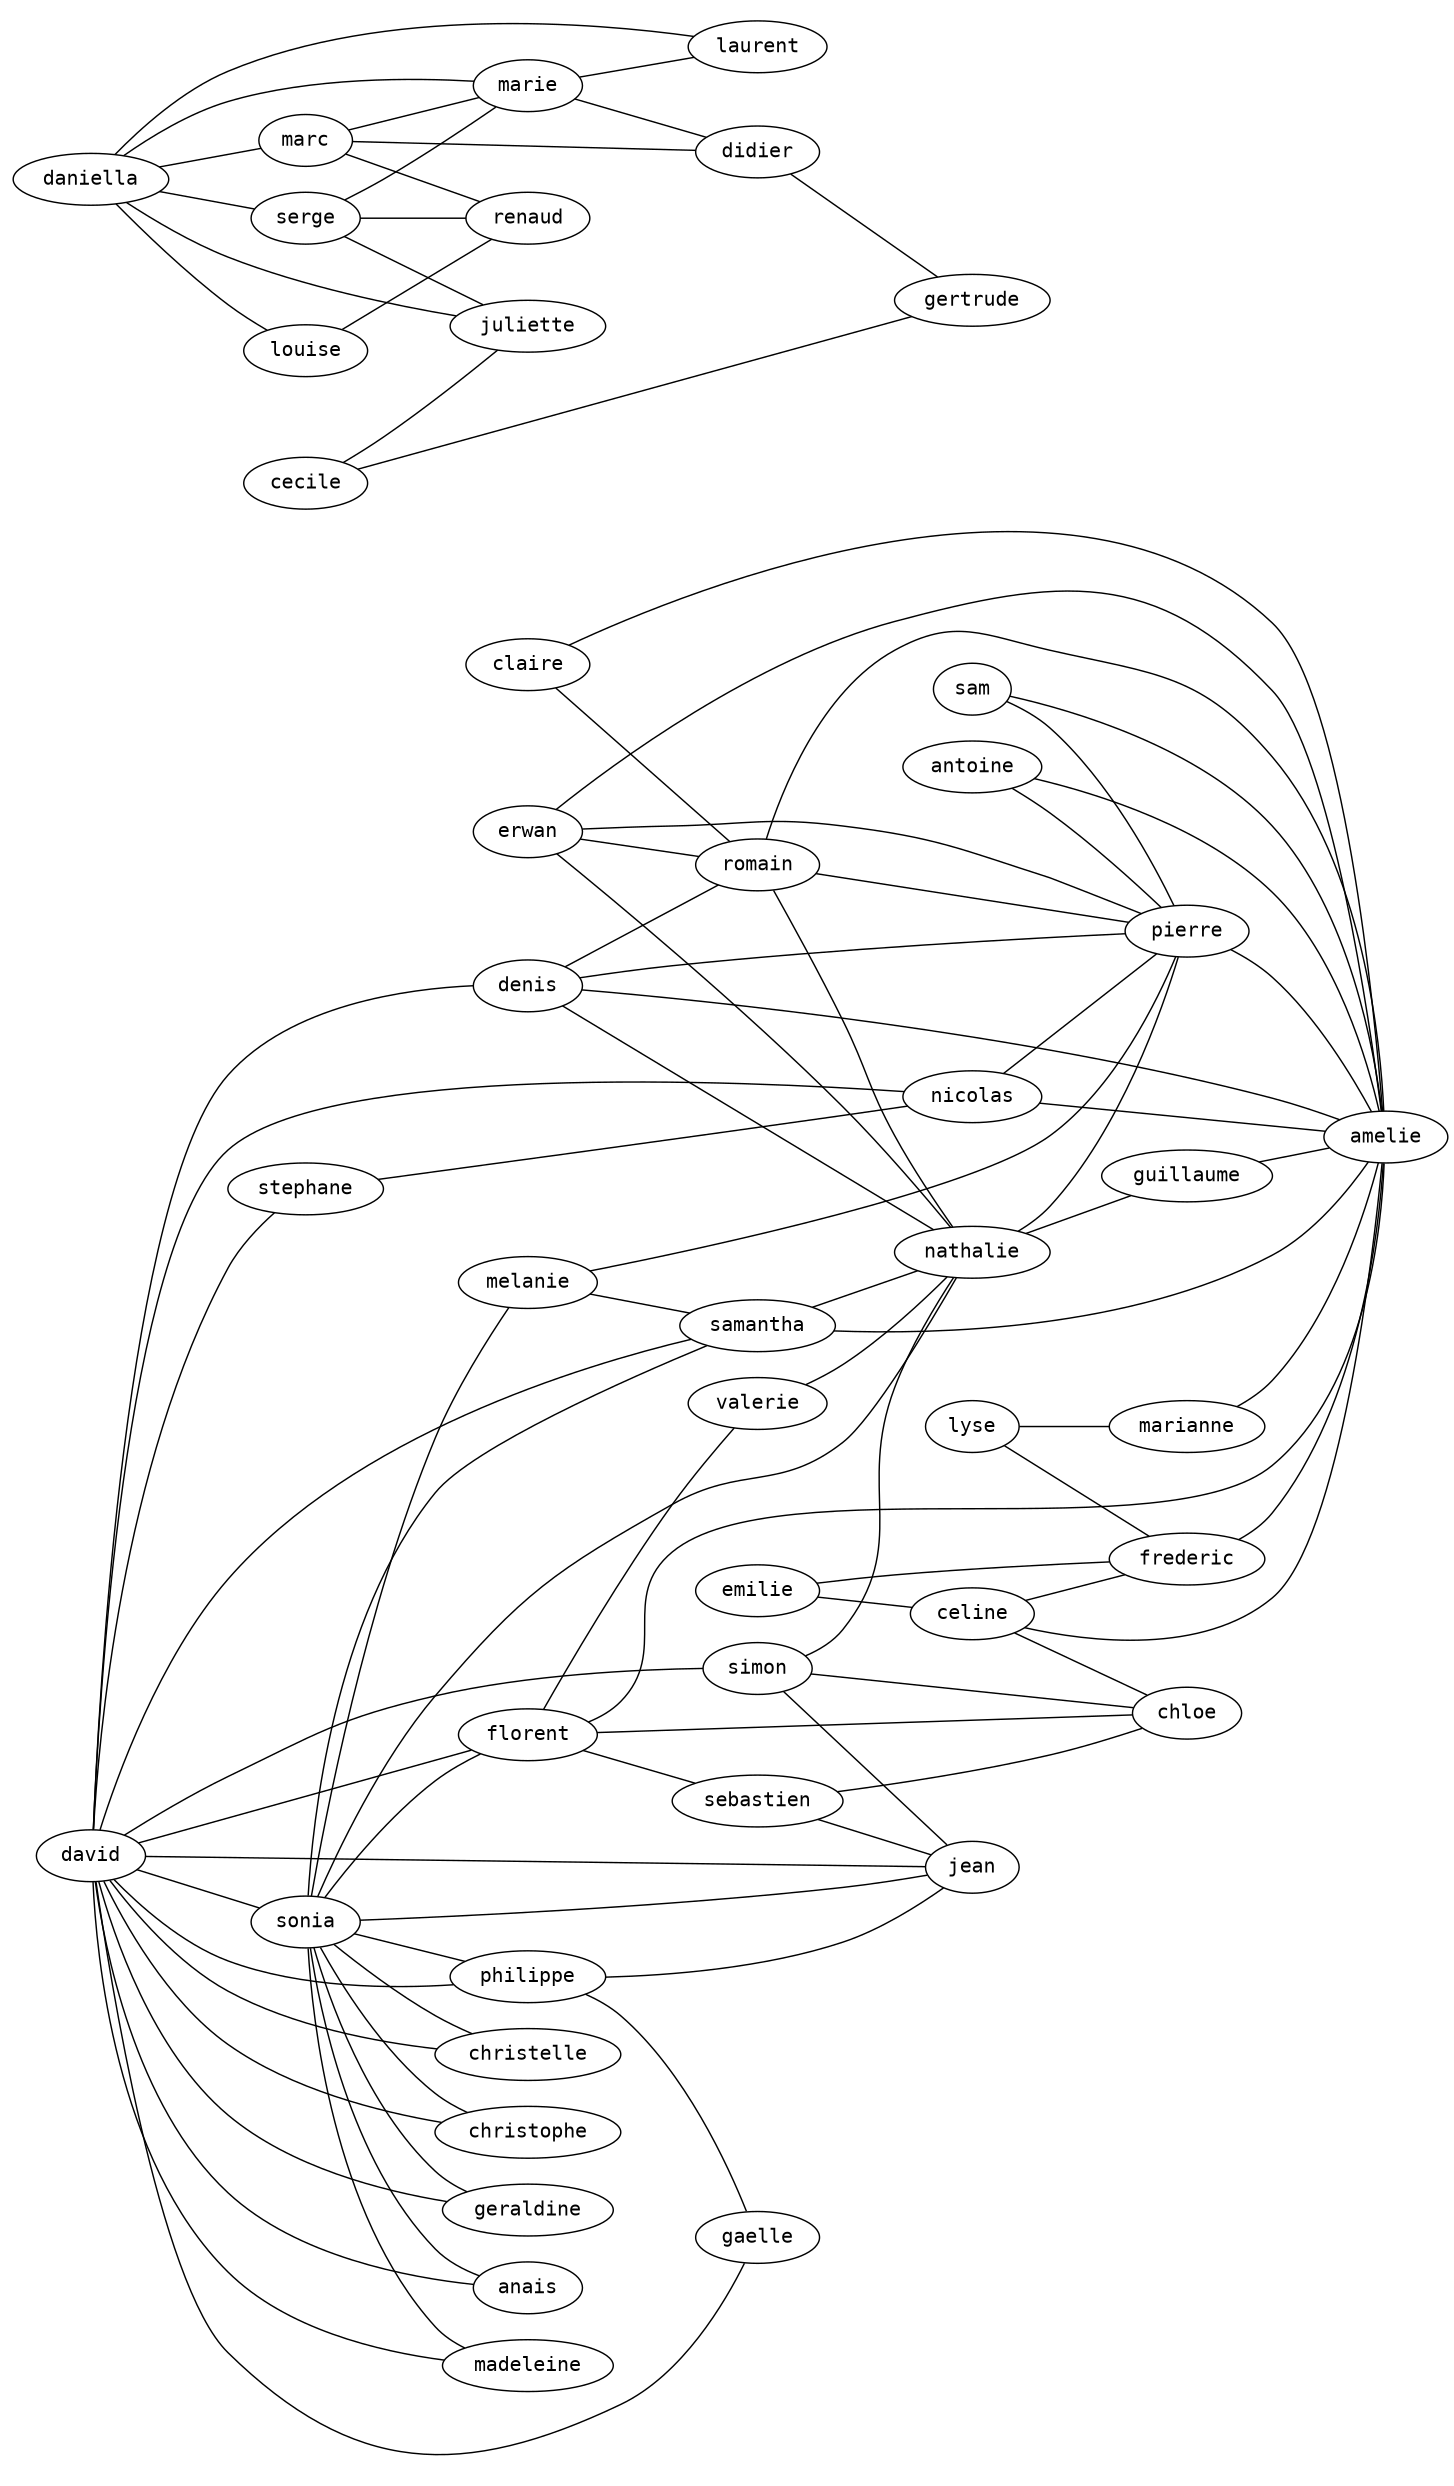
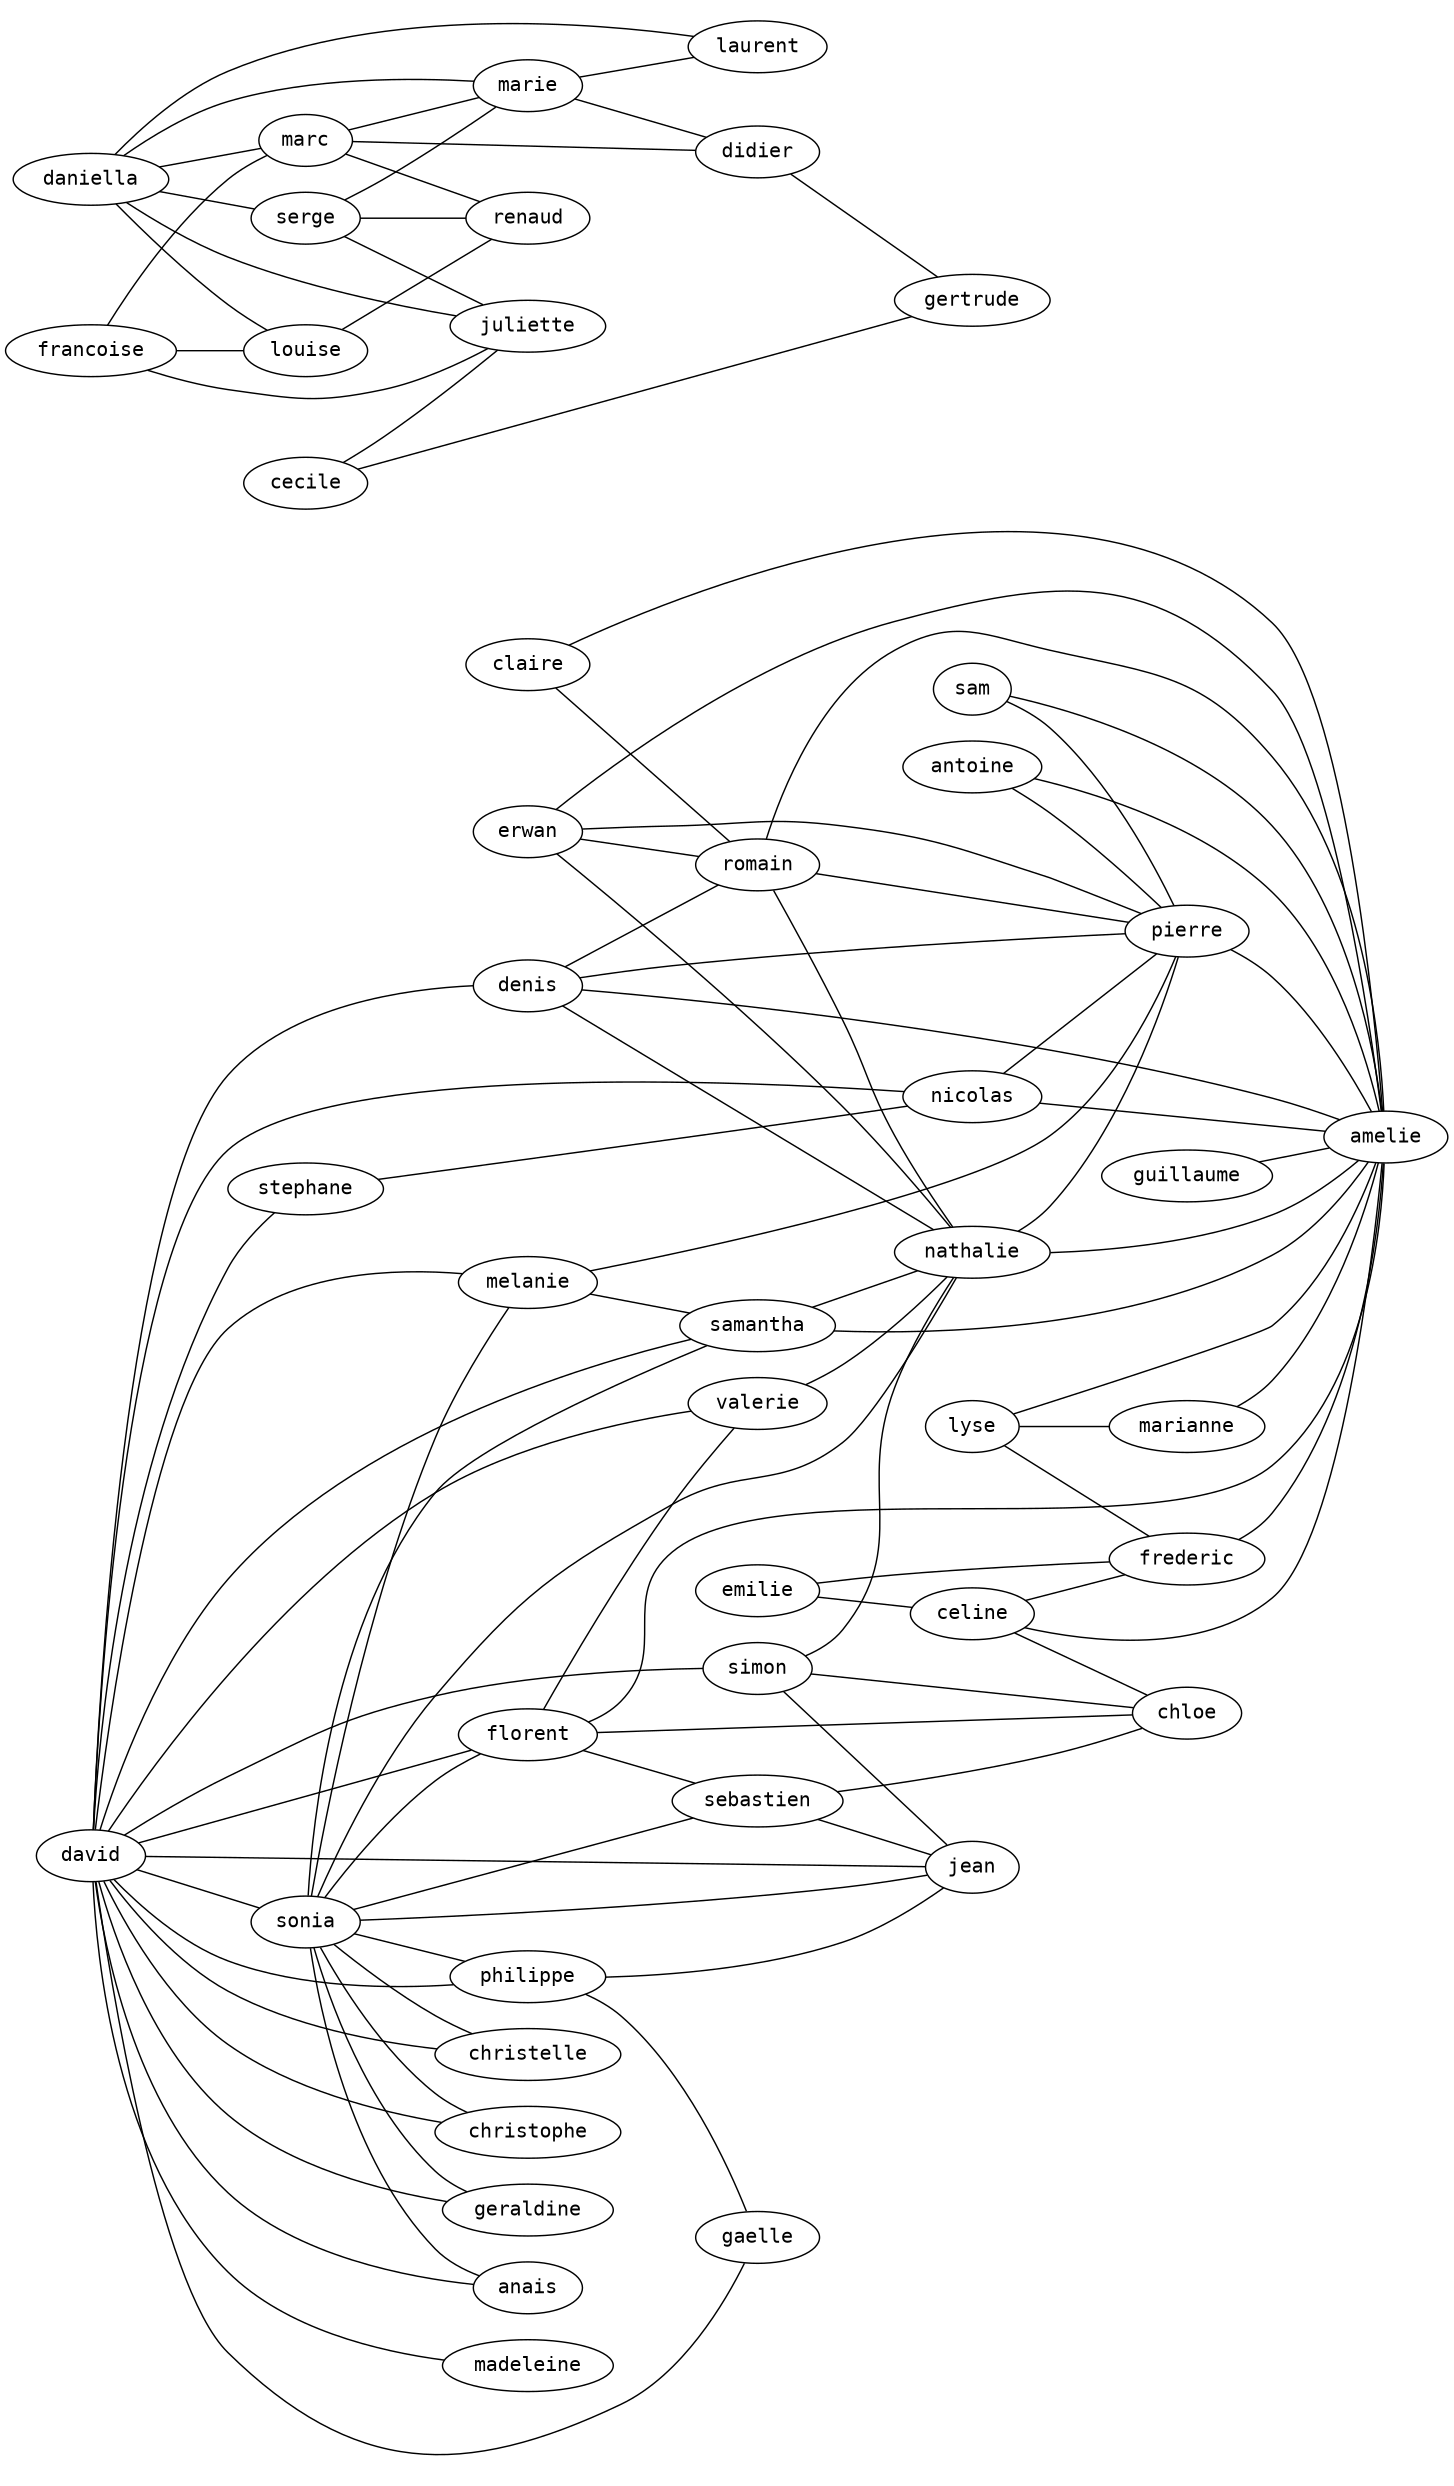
node "francoise": added
edge "guillaume" -- "nathalie": now "amelie" -- "nathalie"
edge "amelie" -- "lyse": added
edge "melanie" -- "david": added
edge "valerie" -- "david": added
edge "sonia" -- "madeleine": now "sonia" -- "sebastien"
